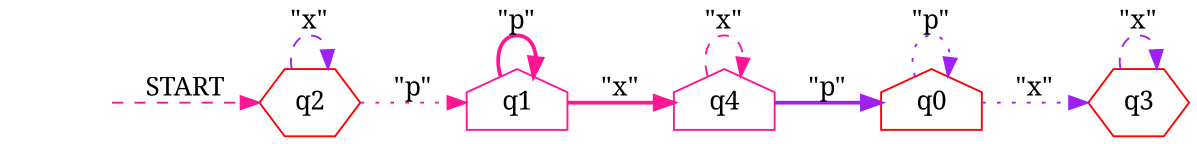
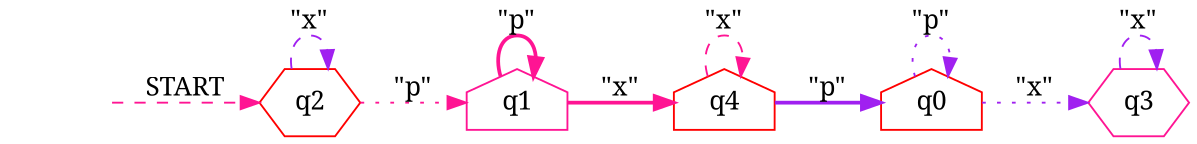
node "q4": color deeppink -> red
node "q3": color red -> deeppink
